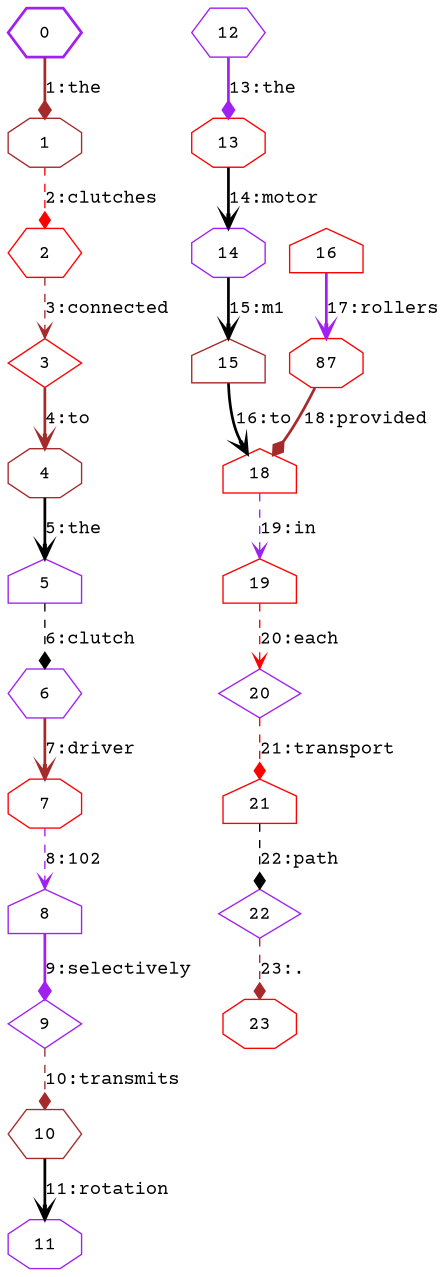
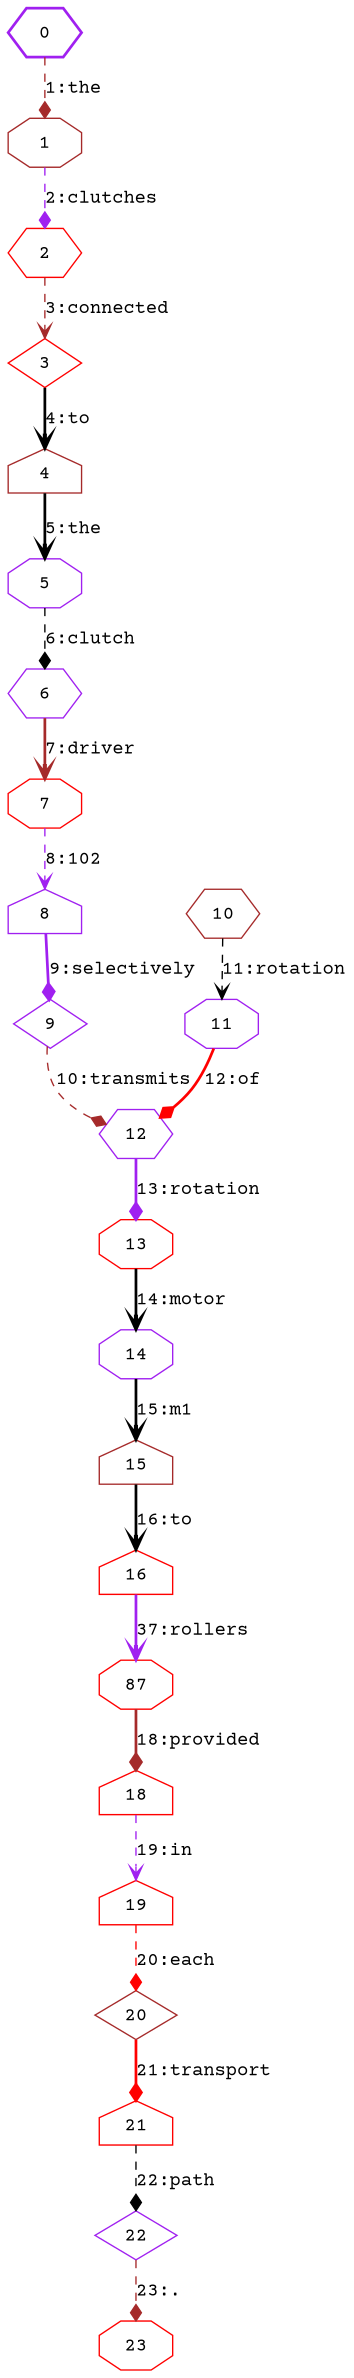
edge "0" -> "1": style bold -> dashed
edge "12" -> "13": label "13:the" -> "13:rotation"
edge "1" -> "2": color red -> purple
edge "16" -> "87": label "17:rollers" -> "37:rollers"
edge "3" -> "4": color brown -> black
edge "15" -> "18": now "15" -> "16"
node "4": shape octagon -> house
node "5": shape house -> octagon
edge "19" -> "20": arrowhead vee -> diamond
node "20": color purple -> brown
edge "20" -> "21": style dashed -> bold
edge "9" -> "10": now "9" -> "12"
edge "11" -> "12": added, label "12:of"
edge "10" -> "11": style bold -> dashed
